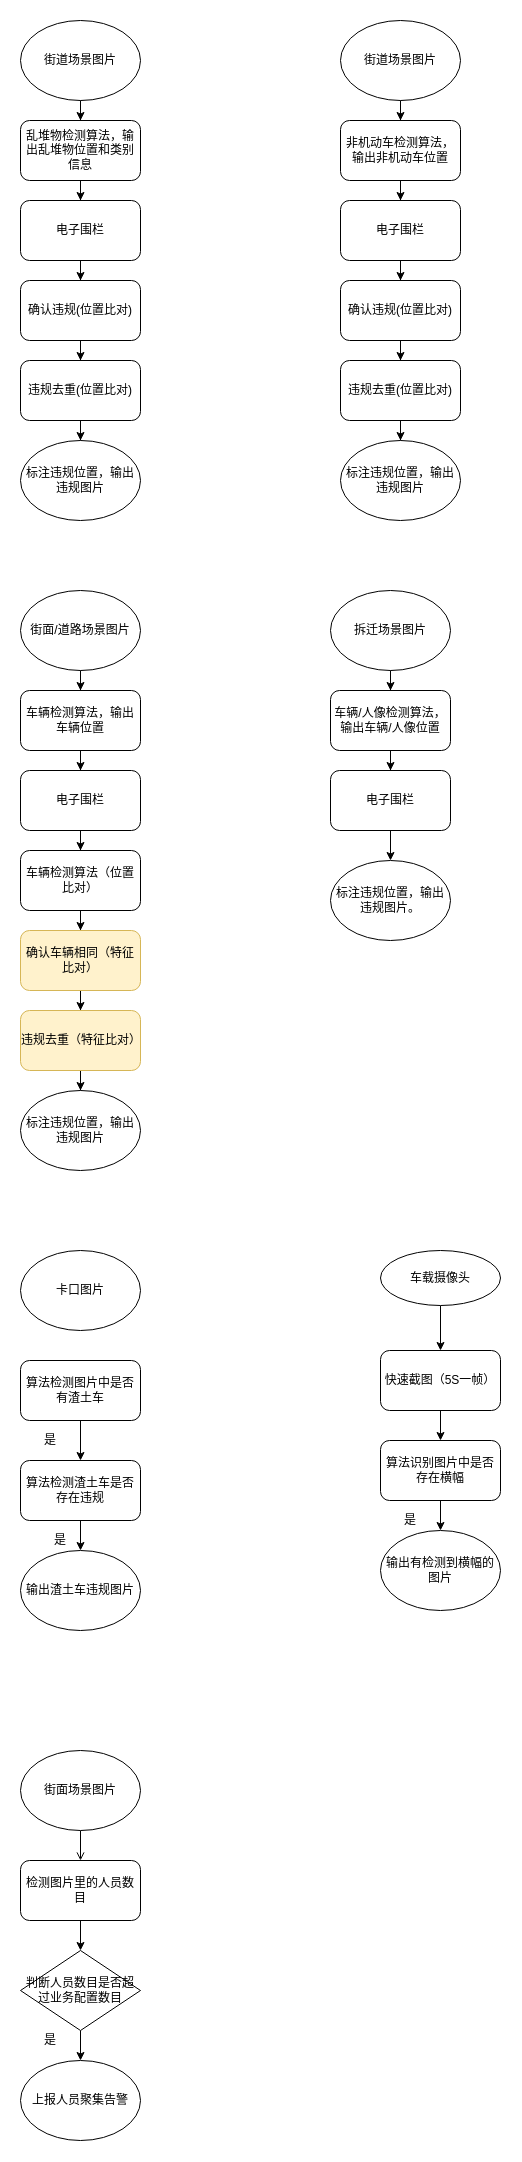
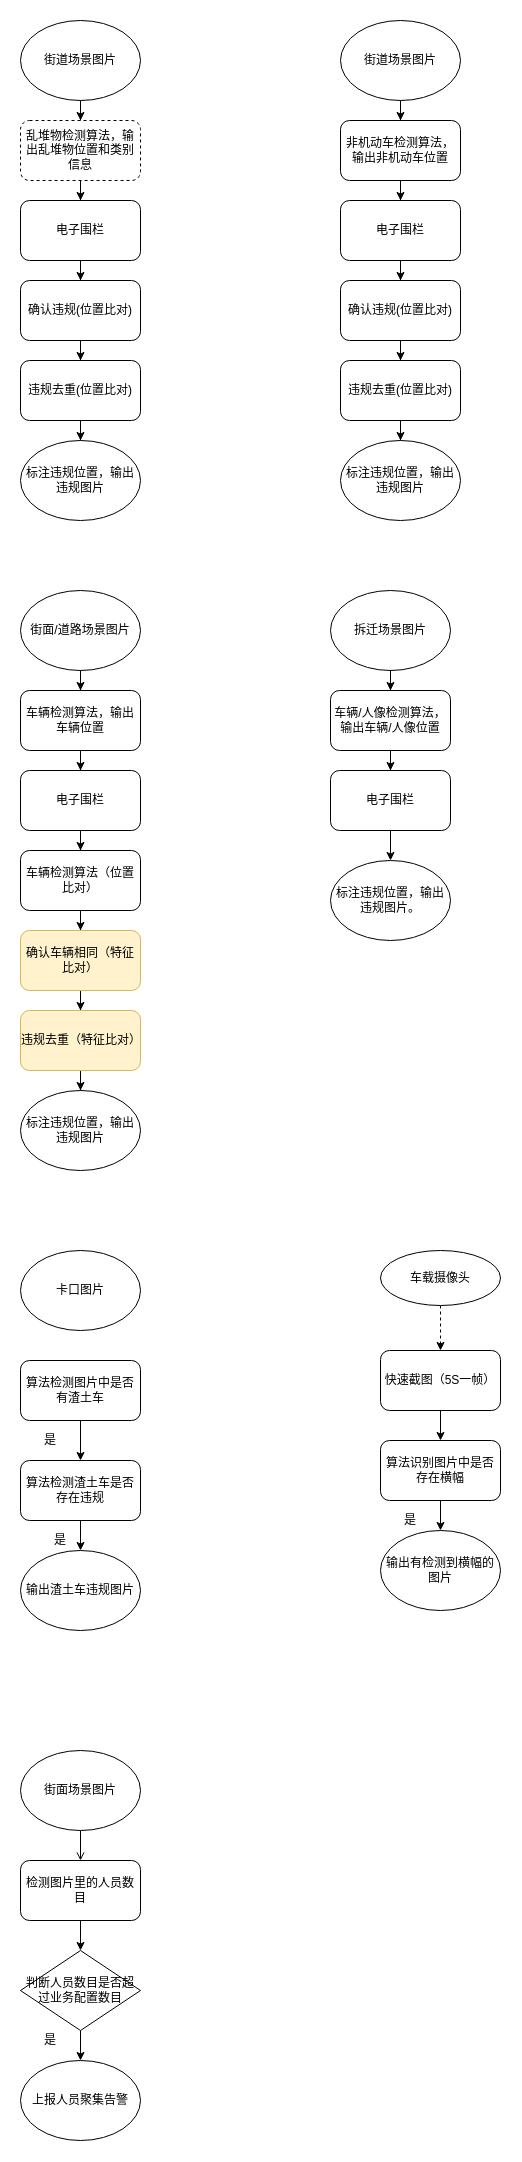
node "乱堆物检测算法，输出乱堆物位置和类别信息": style solid -> dashed
edge "车载摄像头" -> "快速截图（5S一帧）": style solid -> dashed
